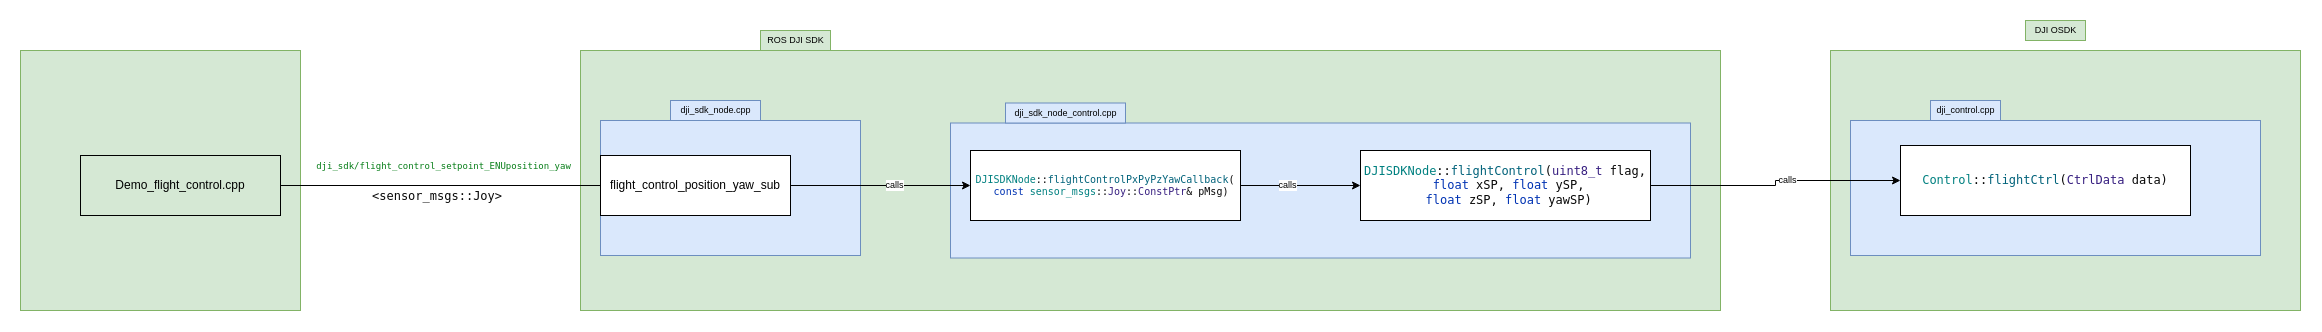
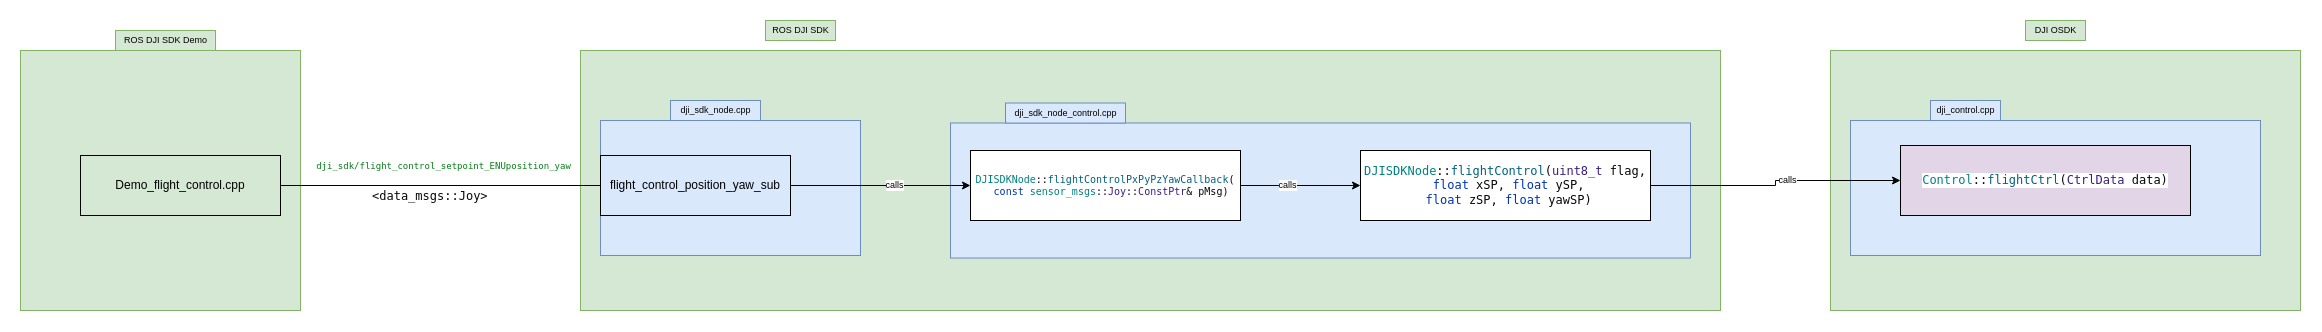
node "ROS DJI SDK Demo": added
node "ROS DJI SDK": moved (796, 41) -> (801, 31)
node "Control::flightCtrl(CtrlData data)": fillcolor #ffffff -> #e1d5e7
node "<sensor_msgs::Joy>": label "<sensor_msgs::Joy>" -> "<data_msgs::Joy>"
node "flight_control_position_yaw_sub": fillcolor #ffffff -> #dae8fc
